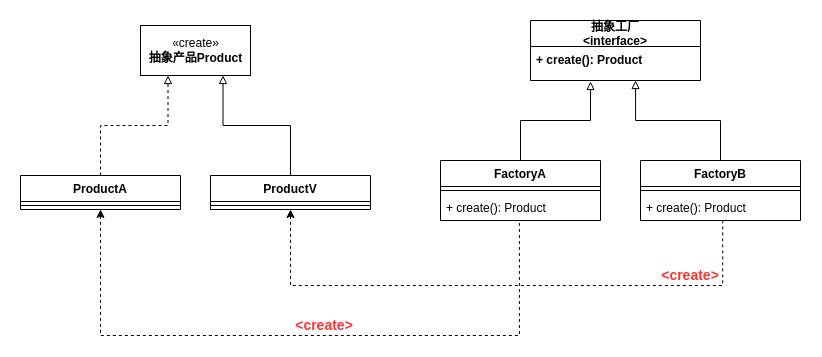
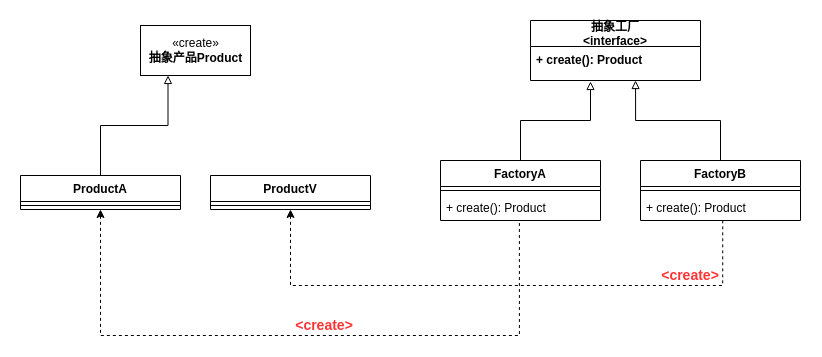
edge "ProductA" -> "«create» 抽象产品Product": style dashed -> solid
edge "ProductV" -> "«create» 抽象产品Product": removed
